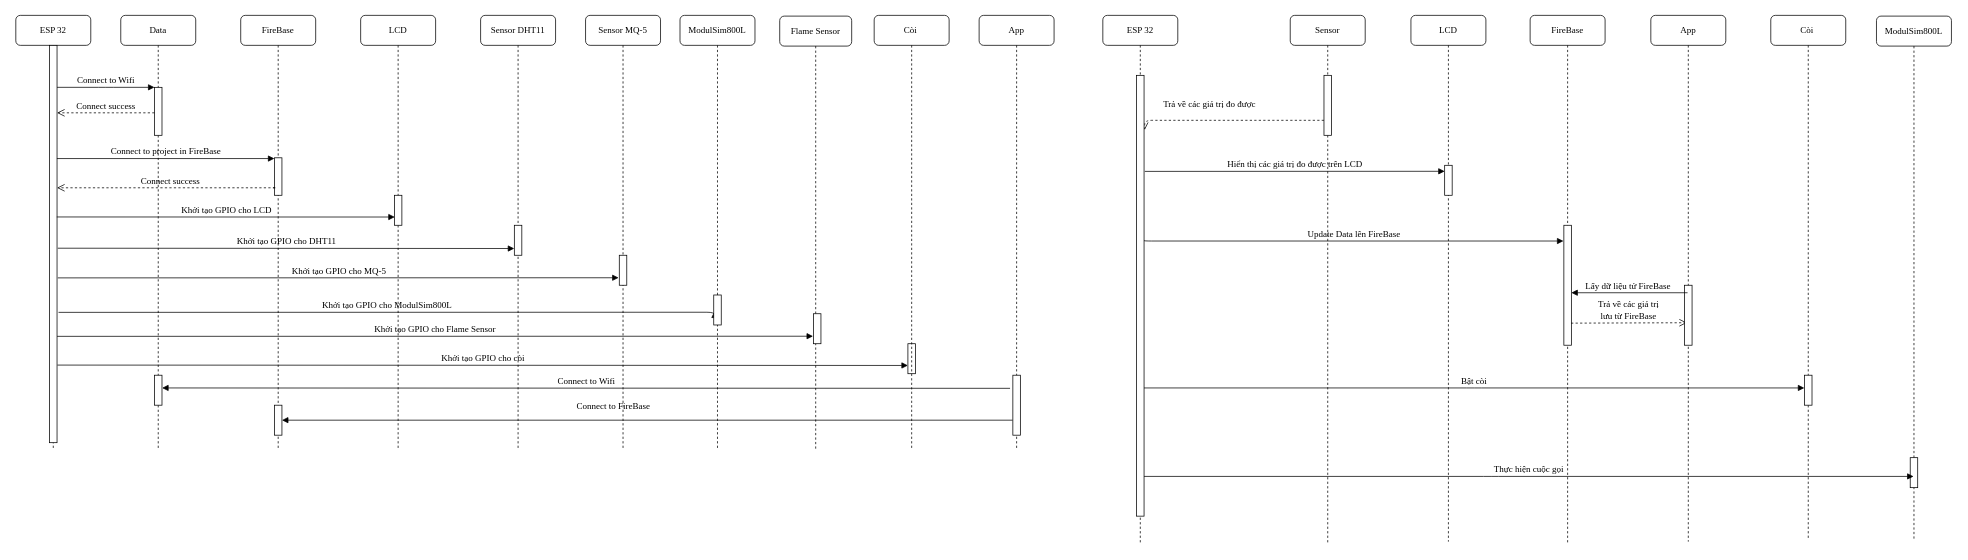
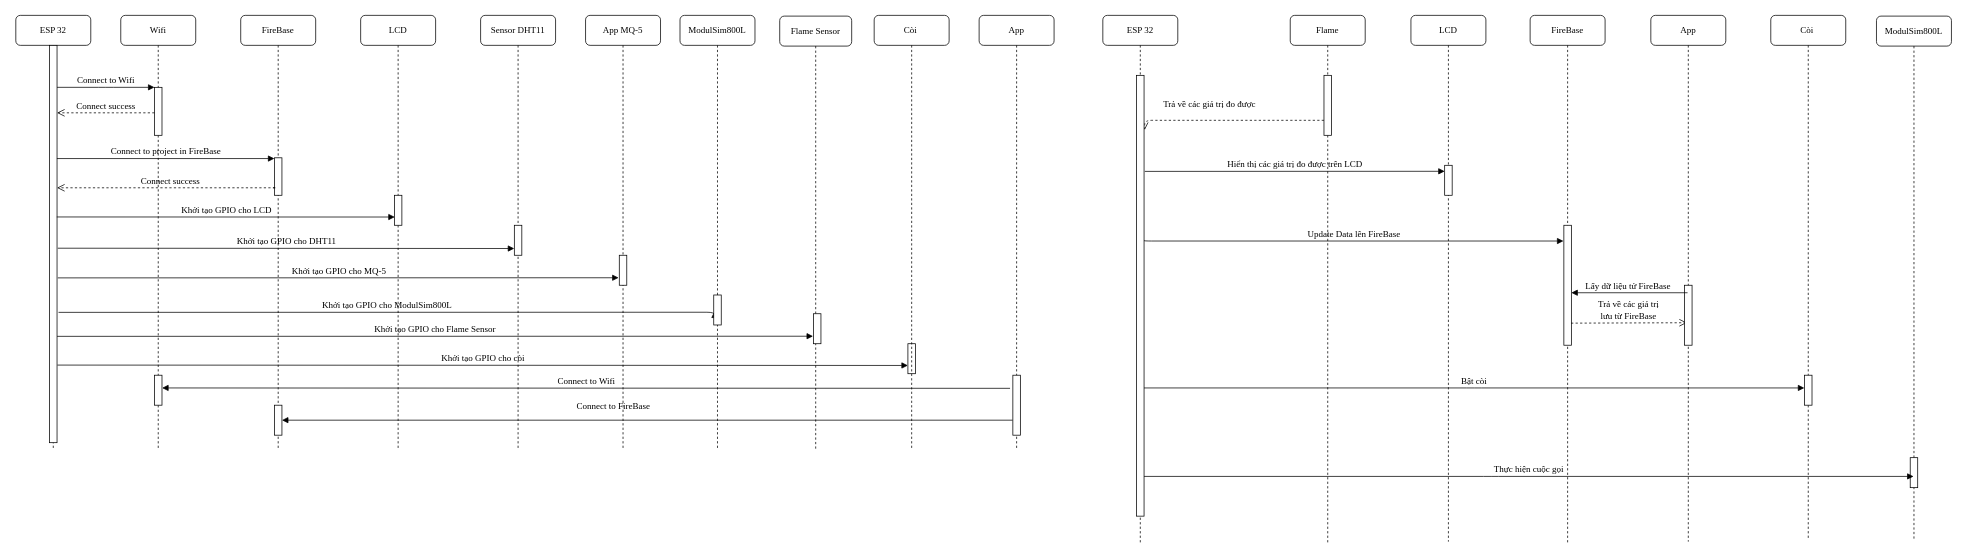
node "Data": label "Data" -> "Wifi"
node "Sensor MQ-5": label "Sensor MQ-5" -> "App MQ-5"
node "Sensor": label "Sensor" -> "Flame"
